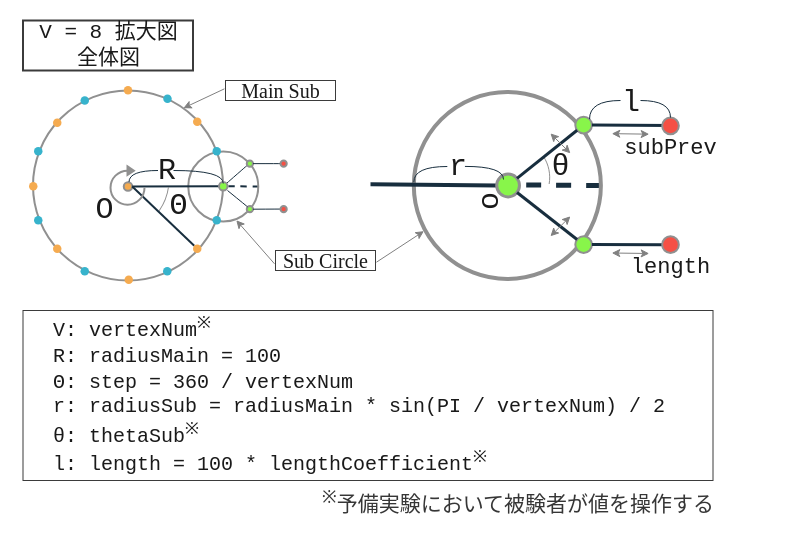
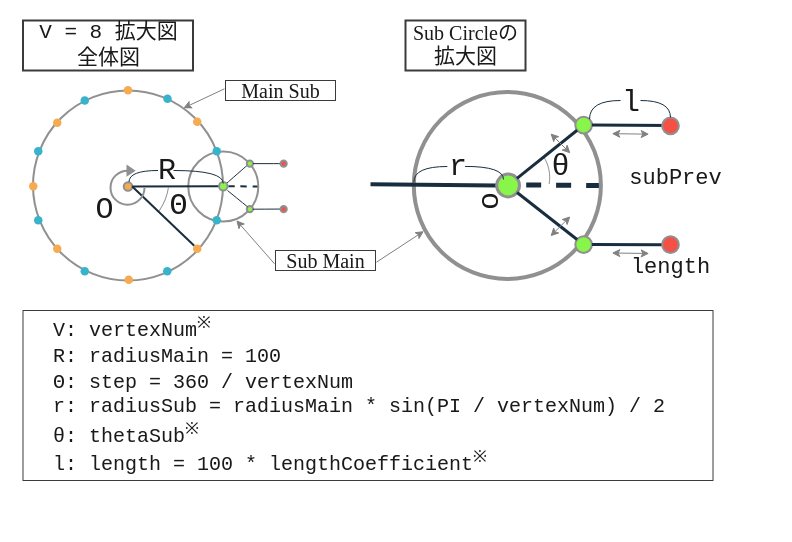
node "Sub Circleの 拡大図": added
node "subPrev": moved (671, 149) -> (676, 179)
node "Sub Circle": label "Sub Circle" -> "Sub Main"
node "※予備実験において被験者が値を操作する": removed
